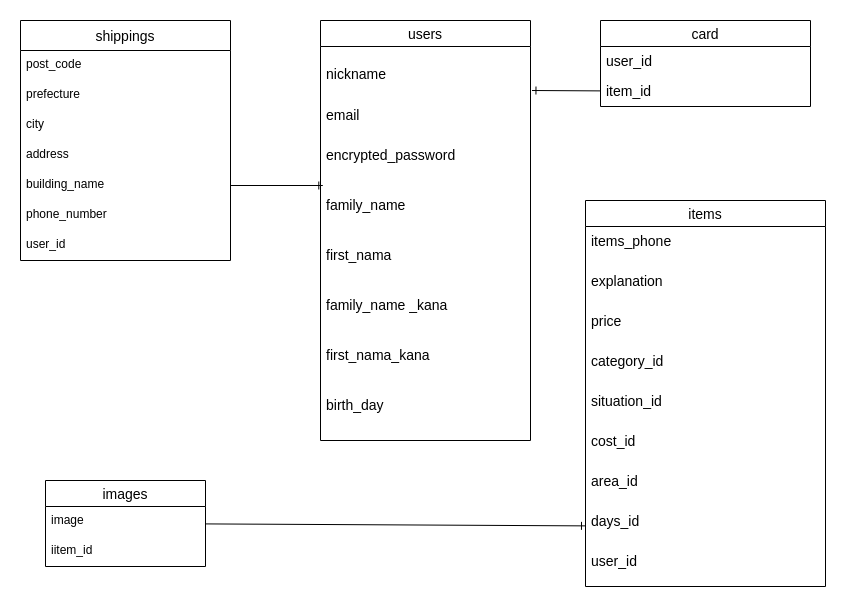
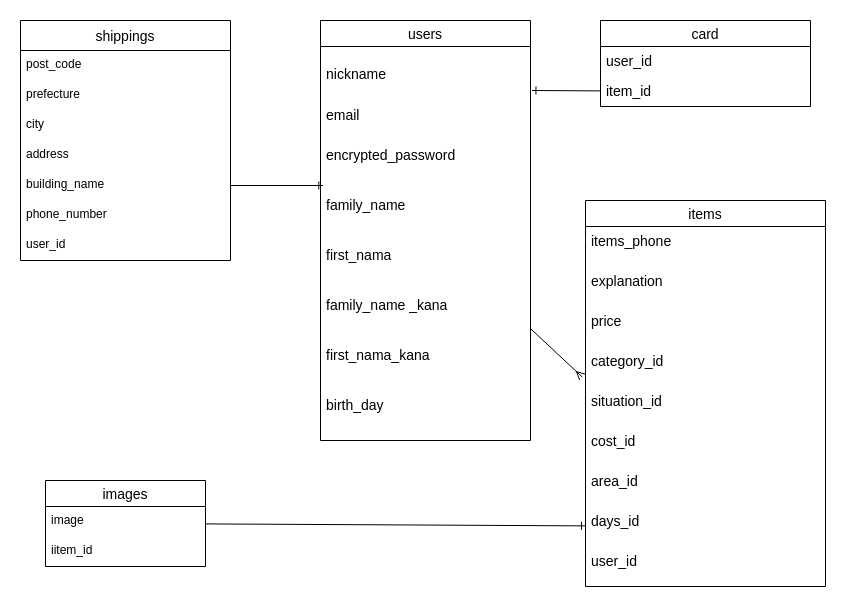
edge "users" -> "category_id": added
